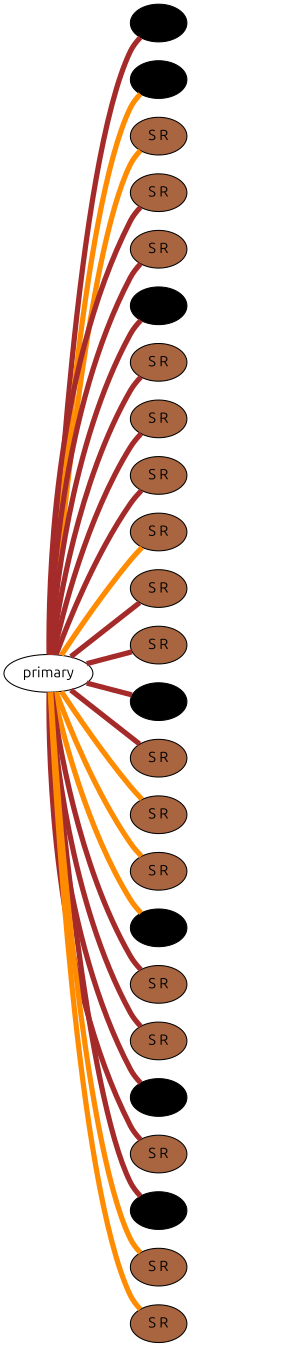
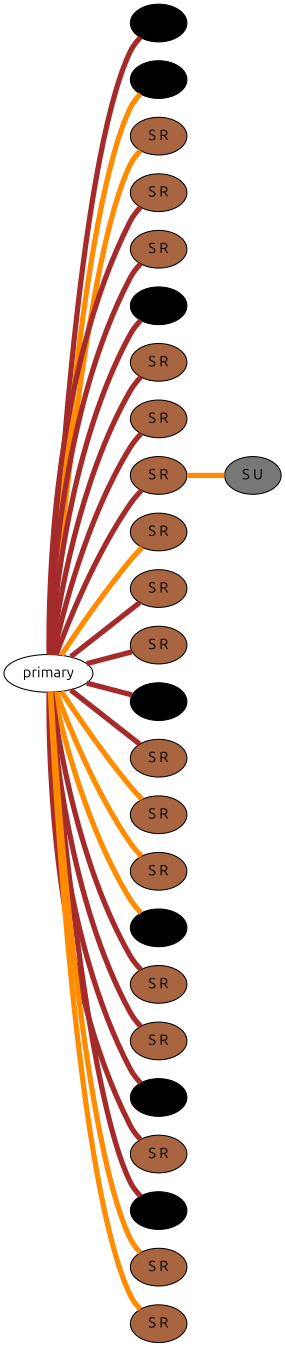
node "S U": added
